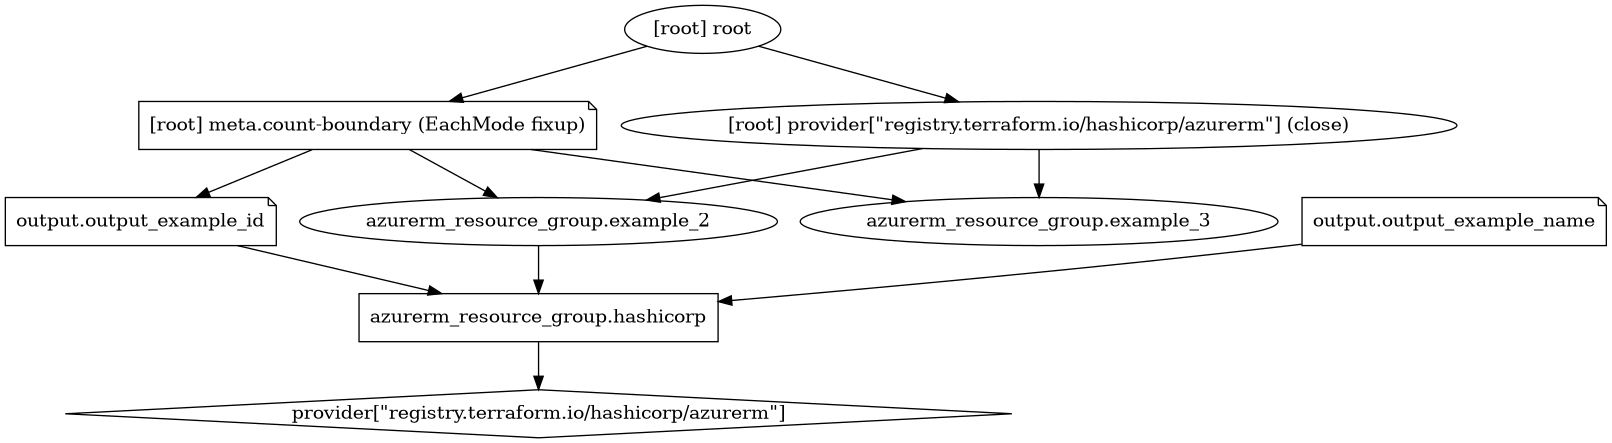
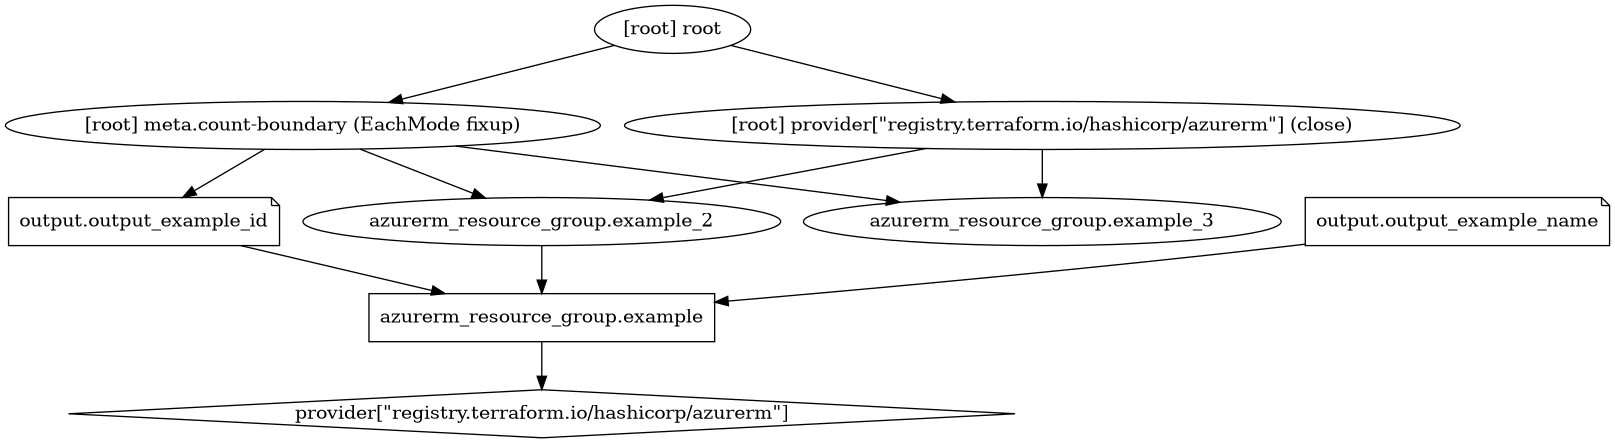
node "[root] meta.count-boundary (EachMode fixup)": shape note -> ellipse
node "azurerm_resource_group.hashicorp": label "azurerm_resource_group.hashicorp" -> "azurerm_resource_group.example"
